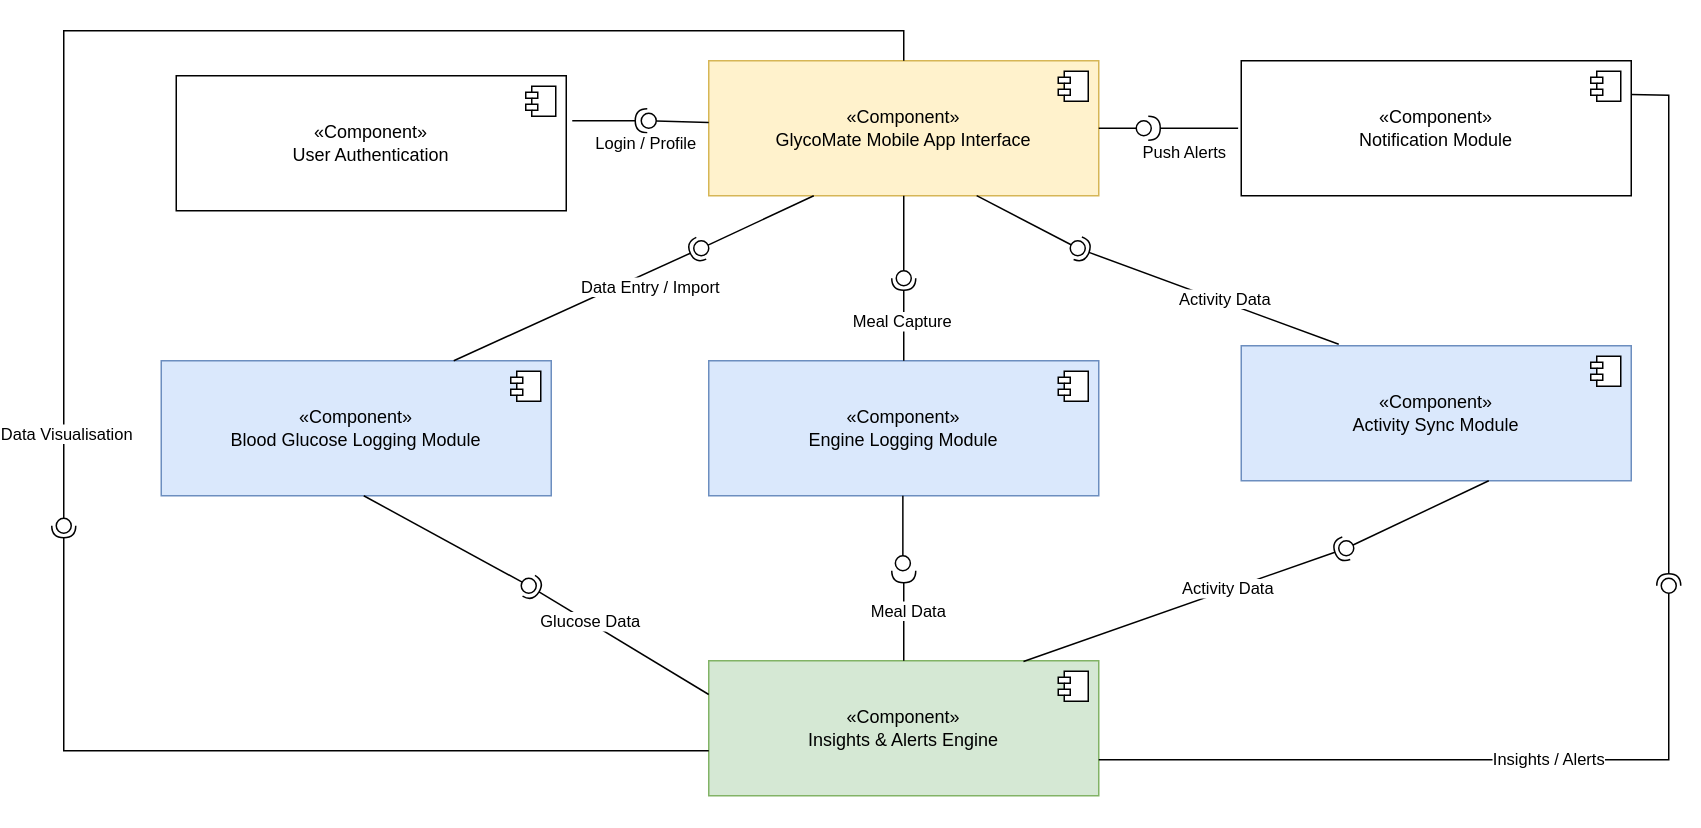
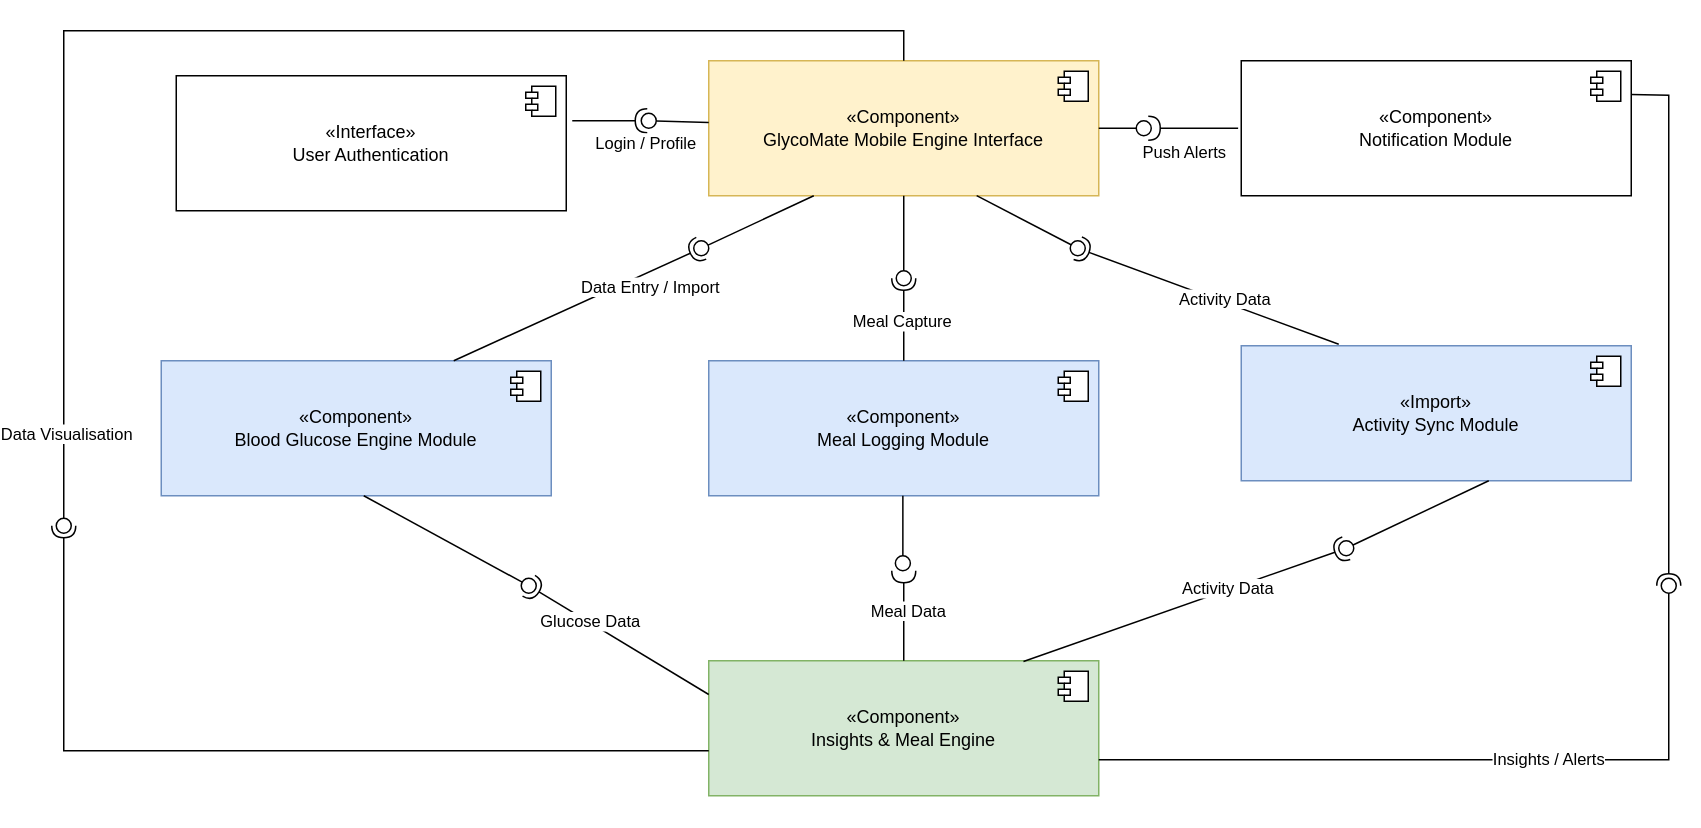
node "«Component» GlycoMate Mobile App Interface": label "«Component» GlycoMate Mobile App Interface" -> "«Component» GlycoMate Mobile Engine Interface"
node "«Component» User Authentication": label "«Component» User Authentication" -> "«Interface» User Authentication"
node "«Component» Activity Sync Module": label "«Component» Activity Sync Module" -> "«Import» Activity Sync Module"
node "«Component» Blood Glucose Logging Module": label "«Component» Blood Glucose Logging Module" -> "«Component» Blood Glucose Engine Module"
node "«Component» Engine Logging Module": label "«Component» Engine Logging Module" -> "«Component» Meal Logging Module"
node "«Component» Insights & Alerts Engine": label "«Component» Insights & Alerts Engine" -> "«Component» Insights & Meal Engine"
